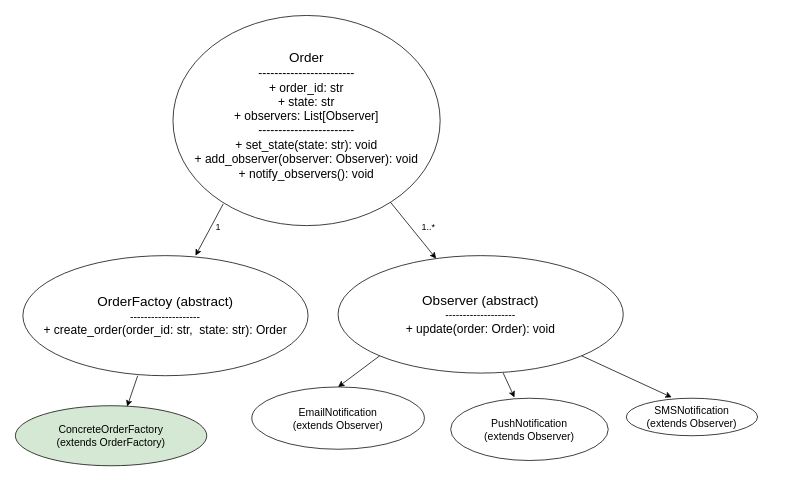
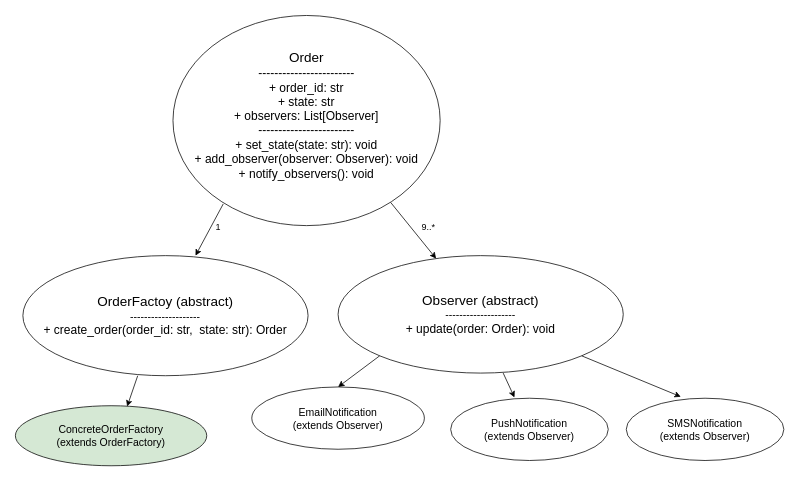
node "1..*": label "1..*" -> "9..*"
node "SMSNotification (extends Observer)": size 131x38 -> 158x62
